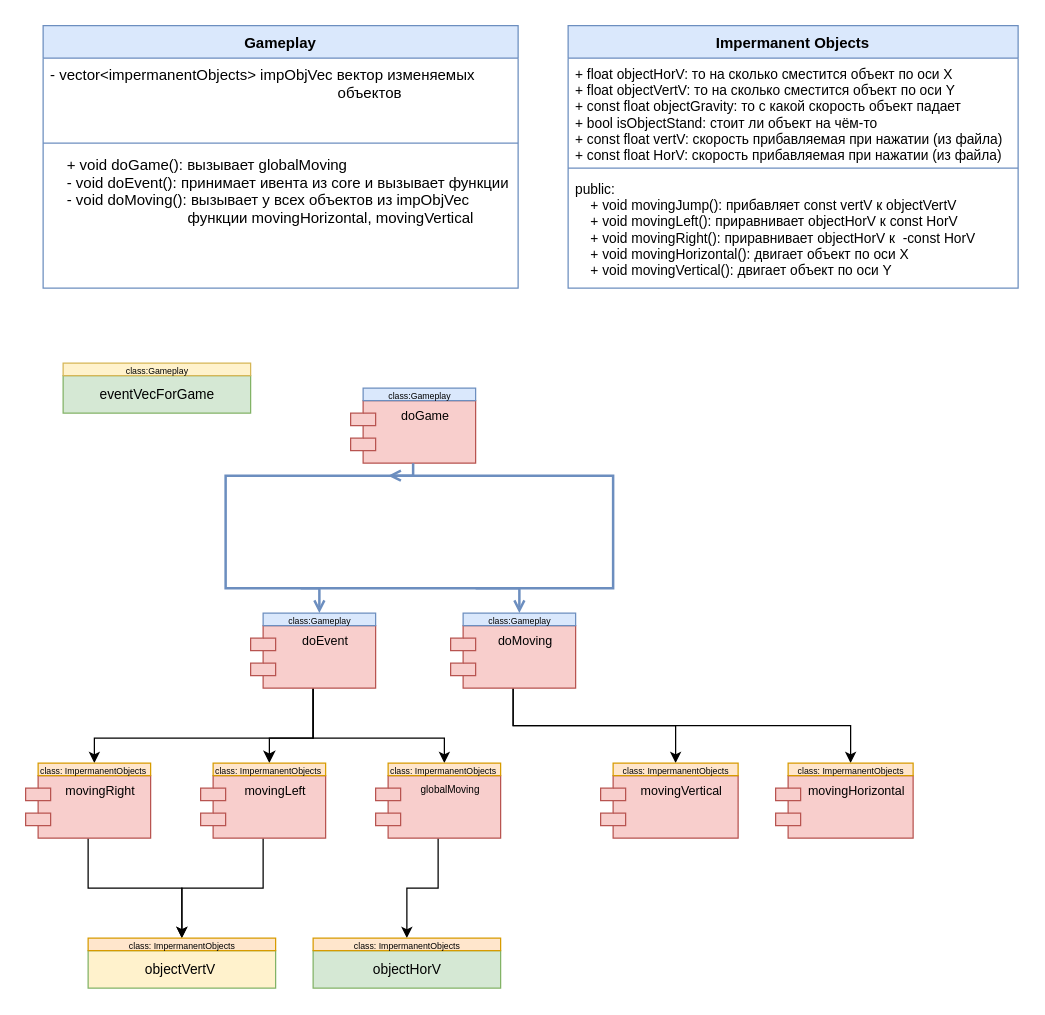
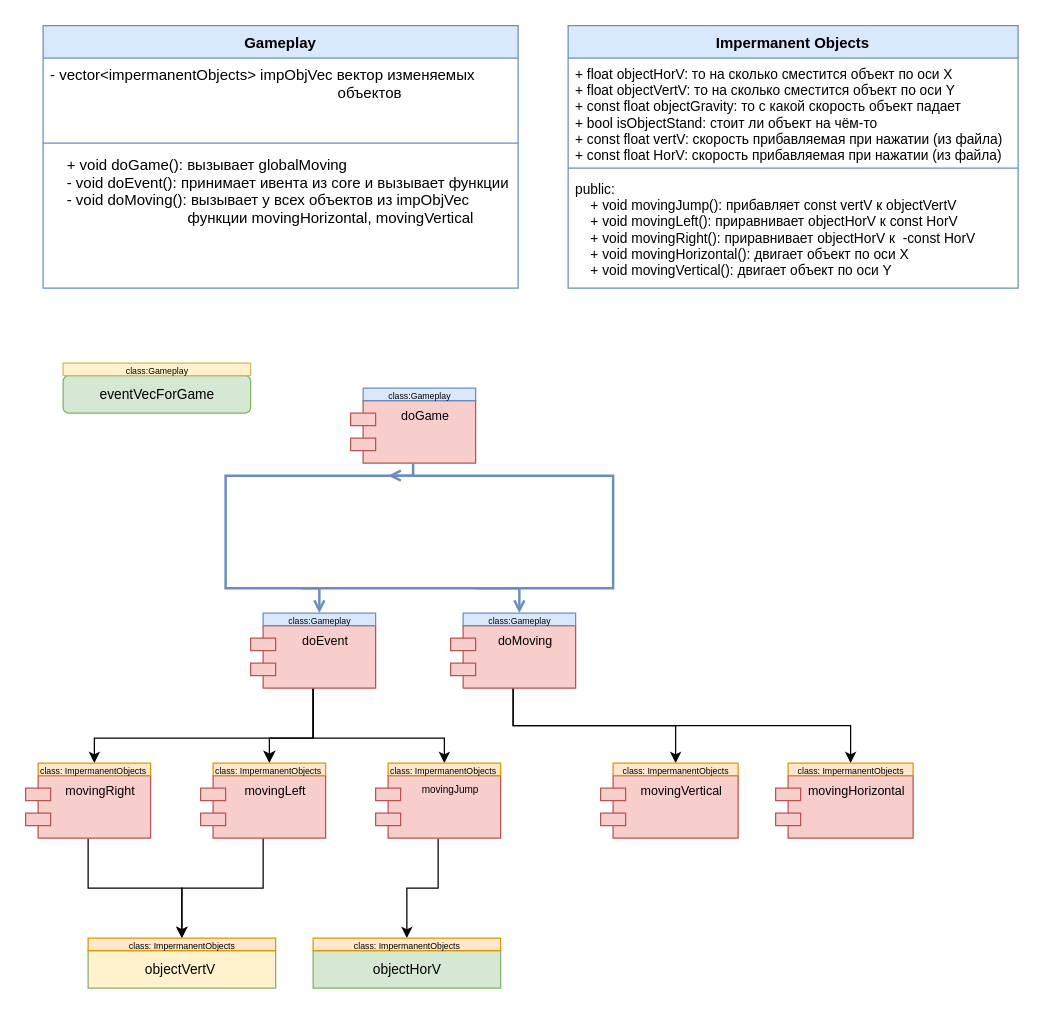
node "eventVecForGame": shape rectangle -> rounded rectangle
node "globalMoving": label "globalMoving" -> "movingJump"
